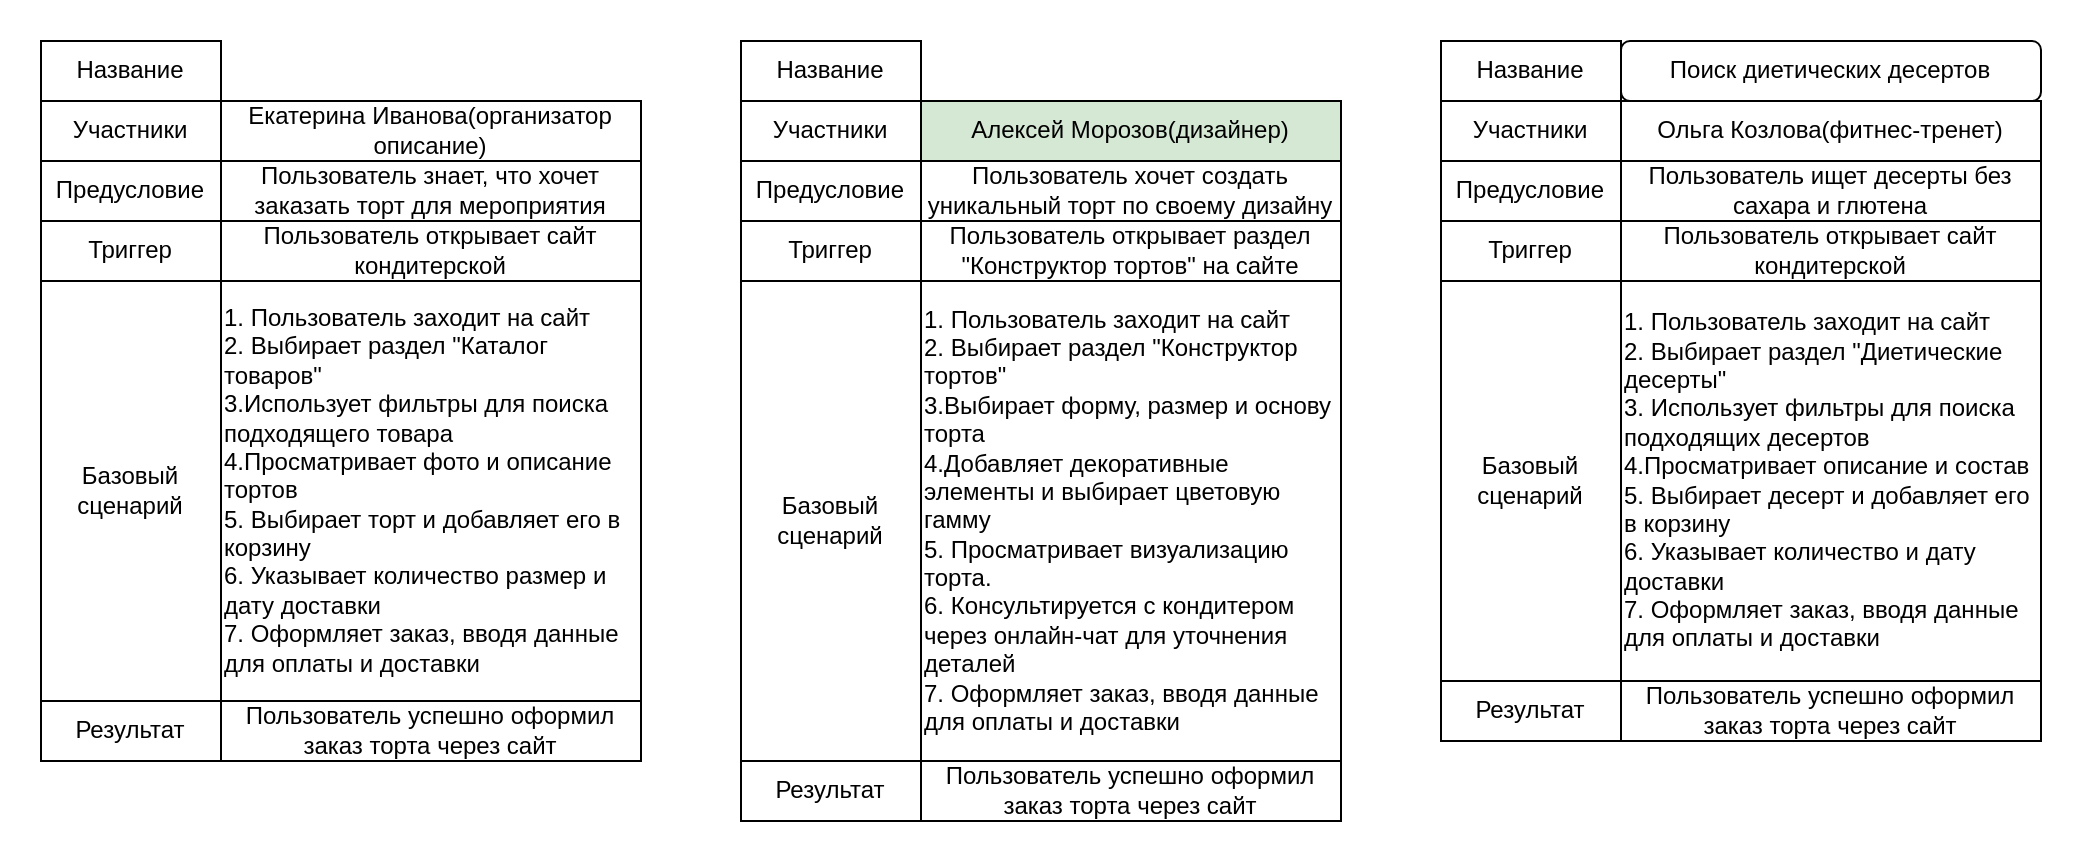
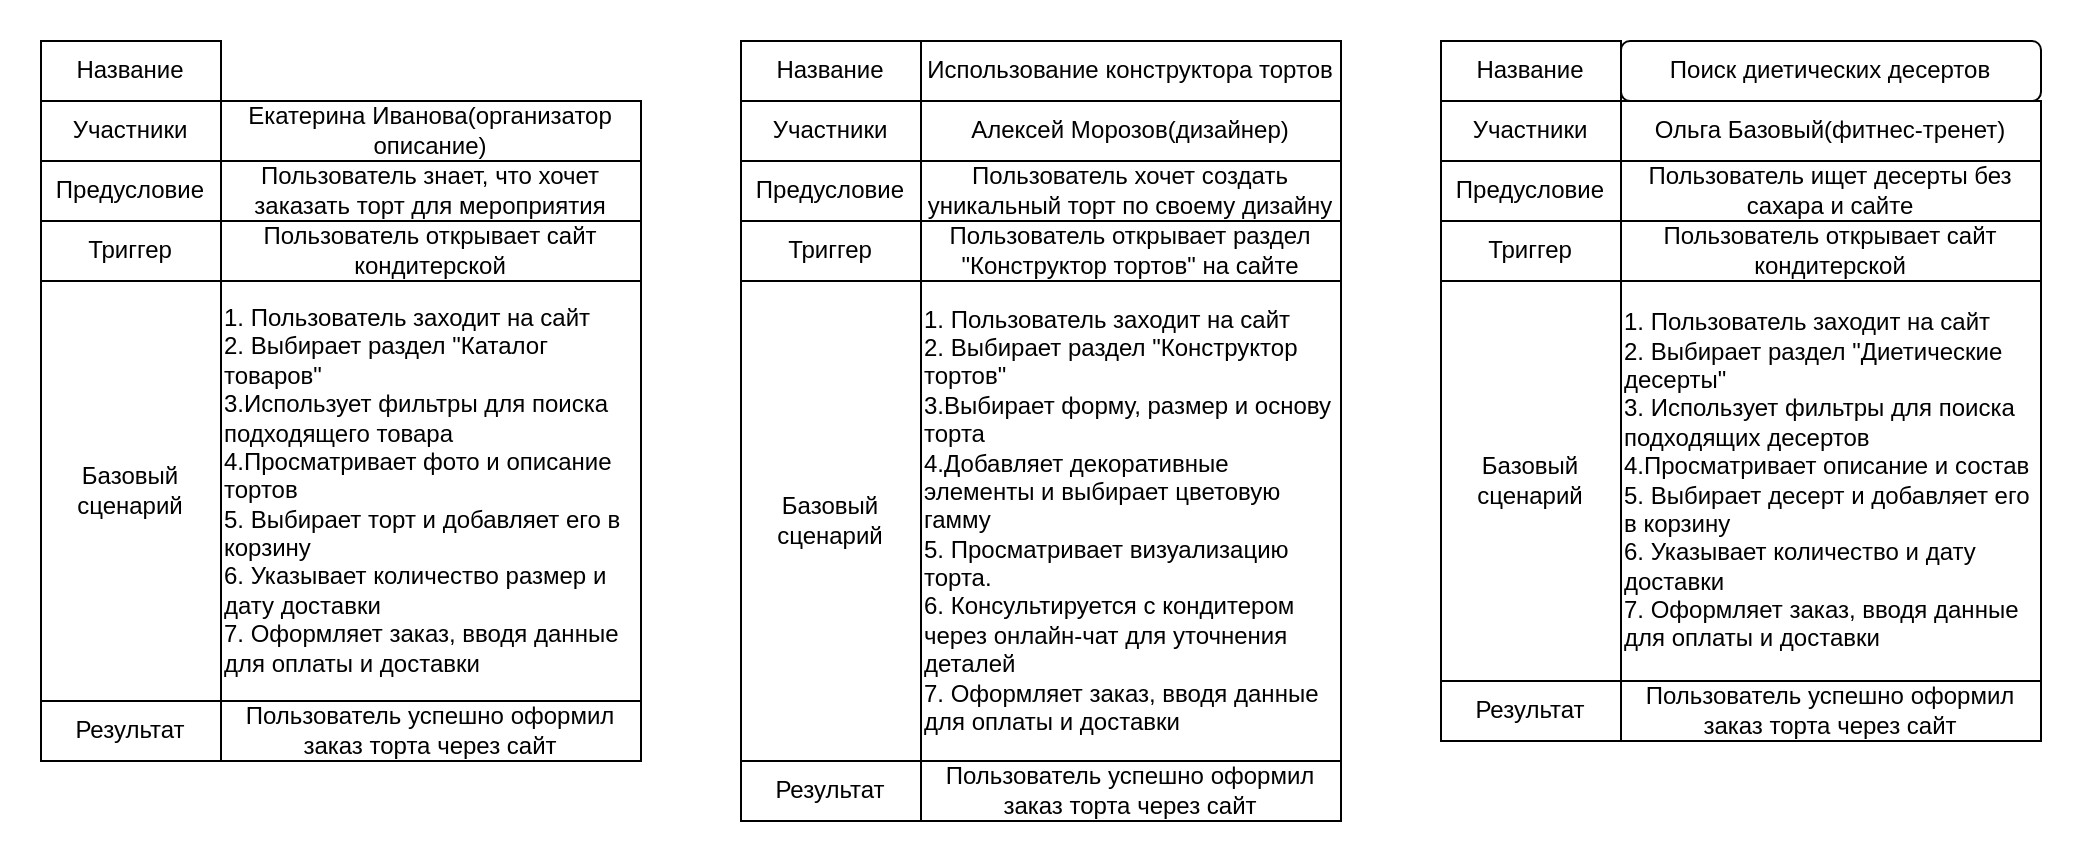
node "Использование конструктора тортов": added
node "Алексей Морозов(дизайнер)": fillcolor #d5e8d4 -> #ffffff
node "Ольга Козлова(фитнес-тренет)": label "Ольга Козлова(фитнес-тренет)" -> "Ольга Базовый(фитнес-тренет)"
node "Пользователь ищет десерты без сахара и глютена": label "Пользователь ищет десерты без сахара и глютена" -> "Пользователь ищет десерты без сахара и сайте"
